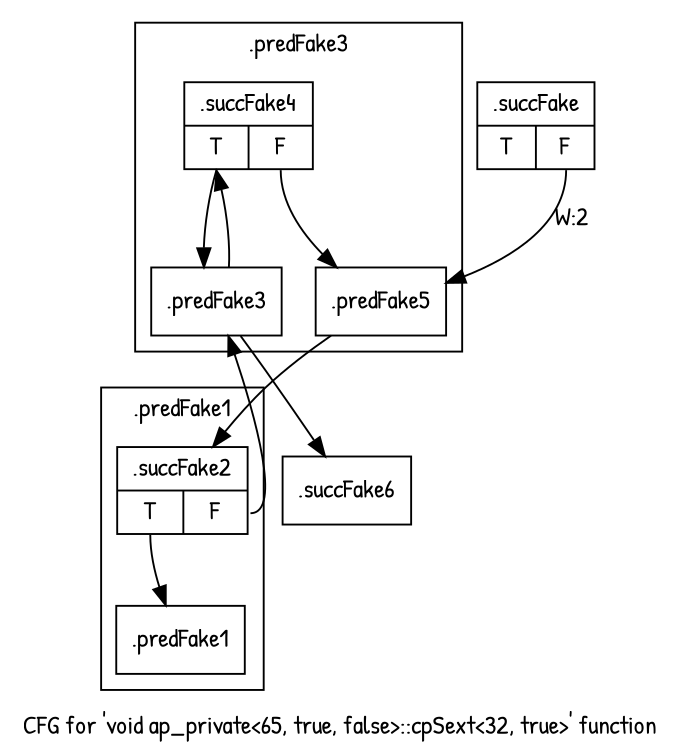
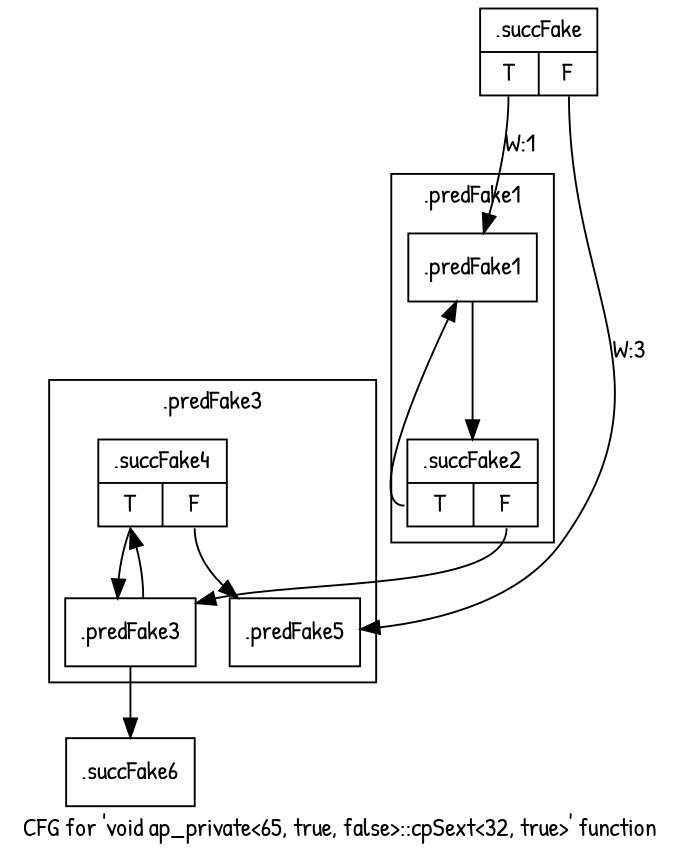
edge ".succFake" -> ".predFake1": added, label "W:1"
edge ".succFake" -> ".predFake5": label "W:2" -> "W:3"
edge ".predFake5" -> ".succFake2": now ".predFake1" -> ".succFake2"
